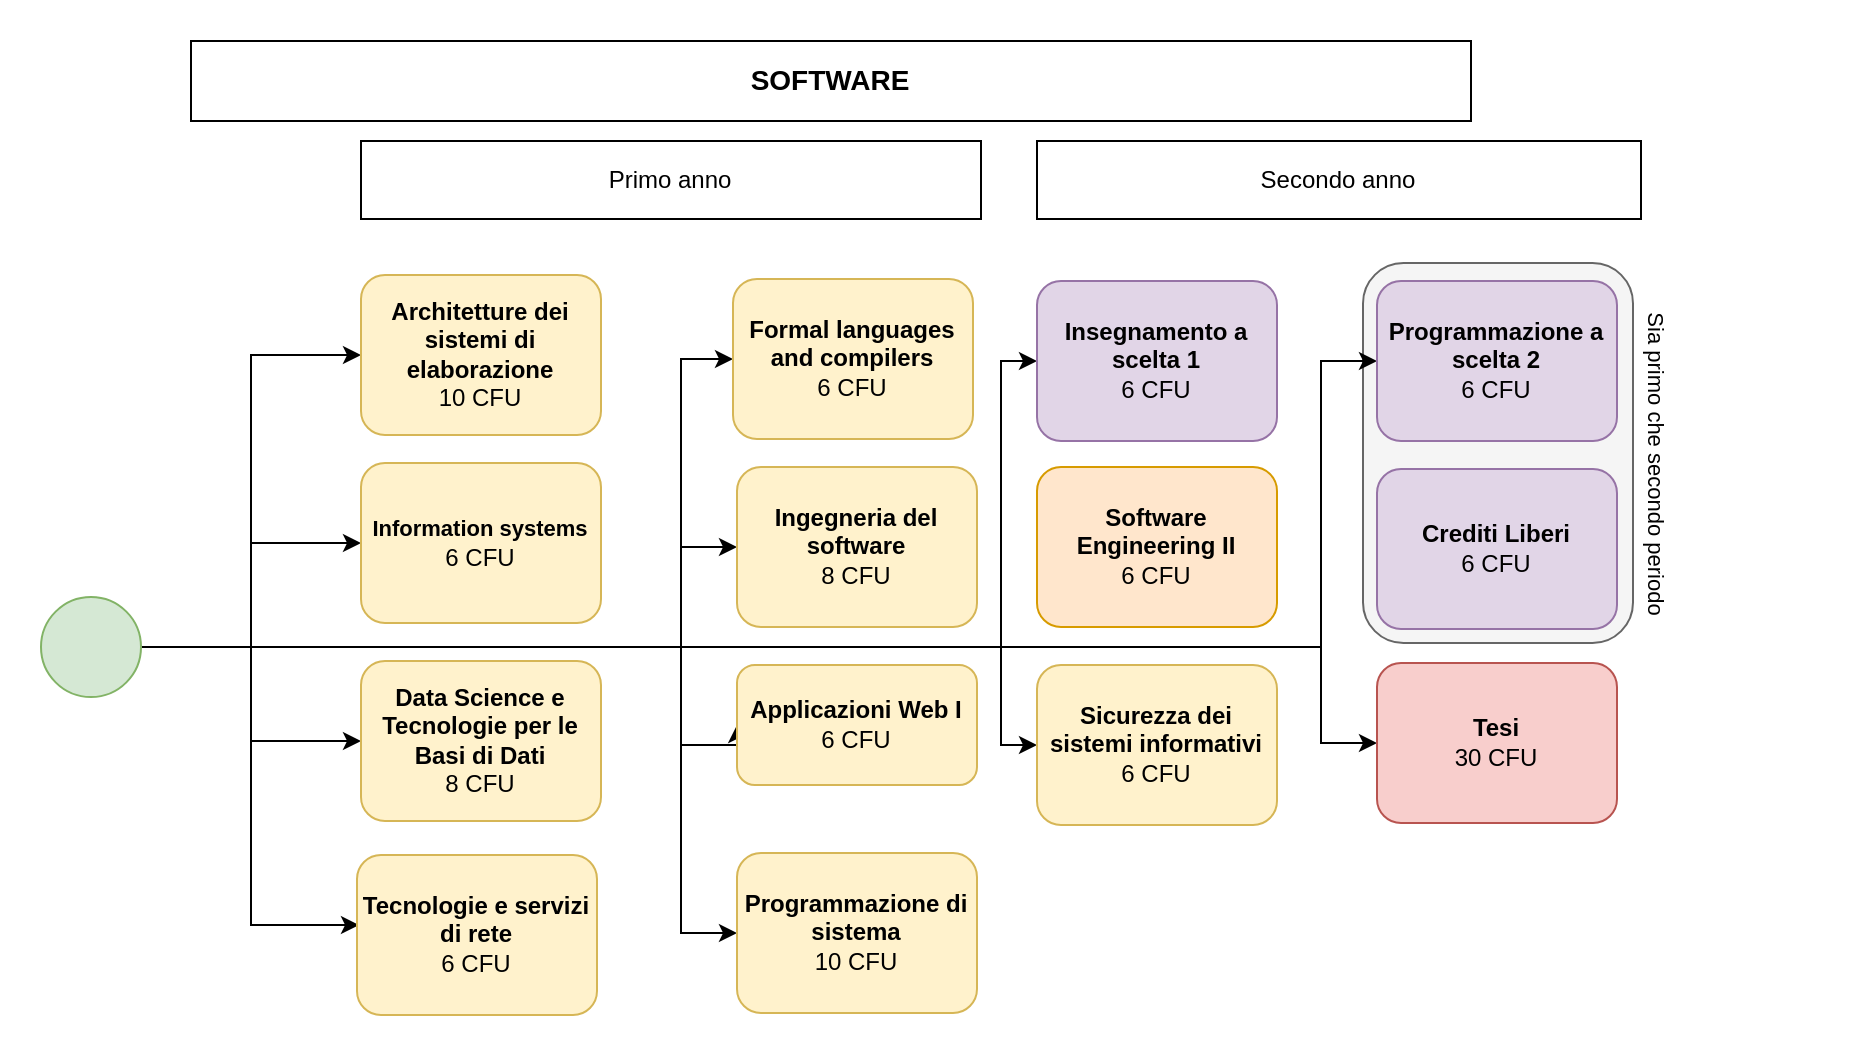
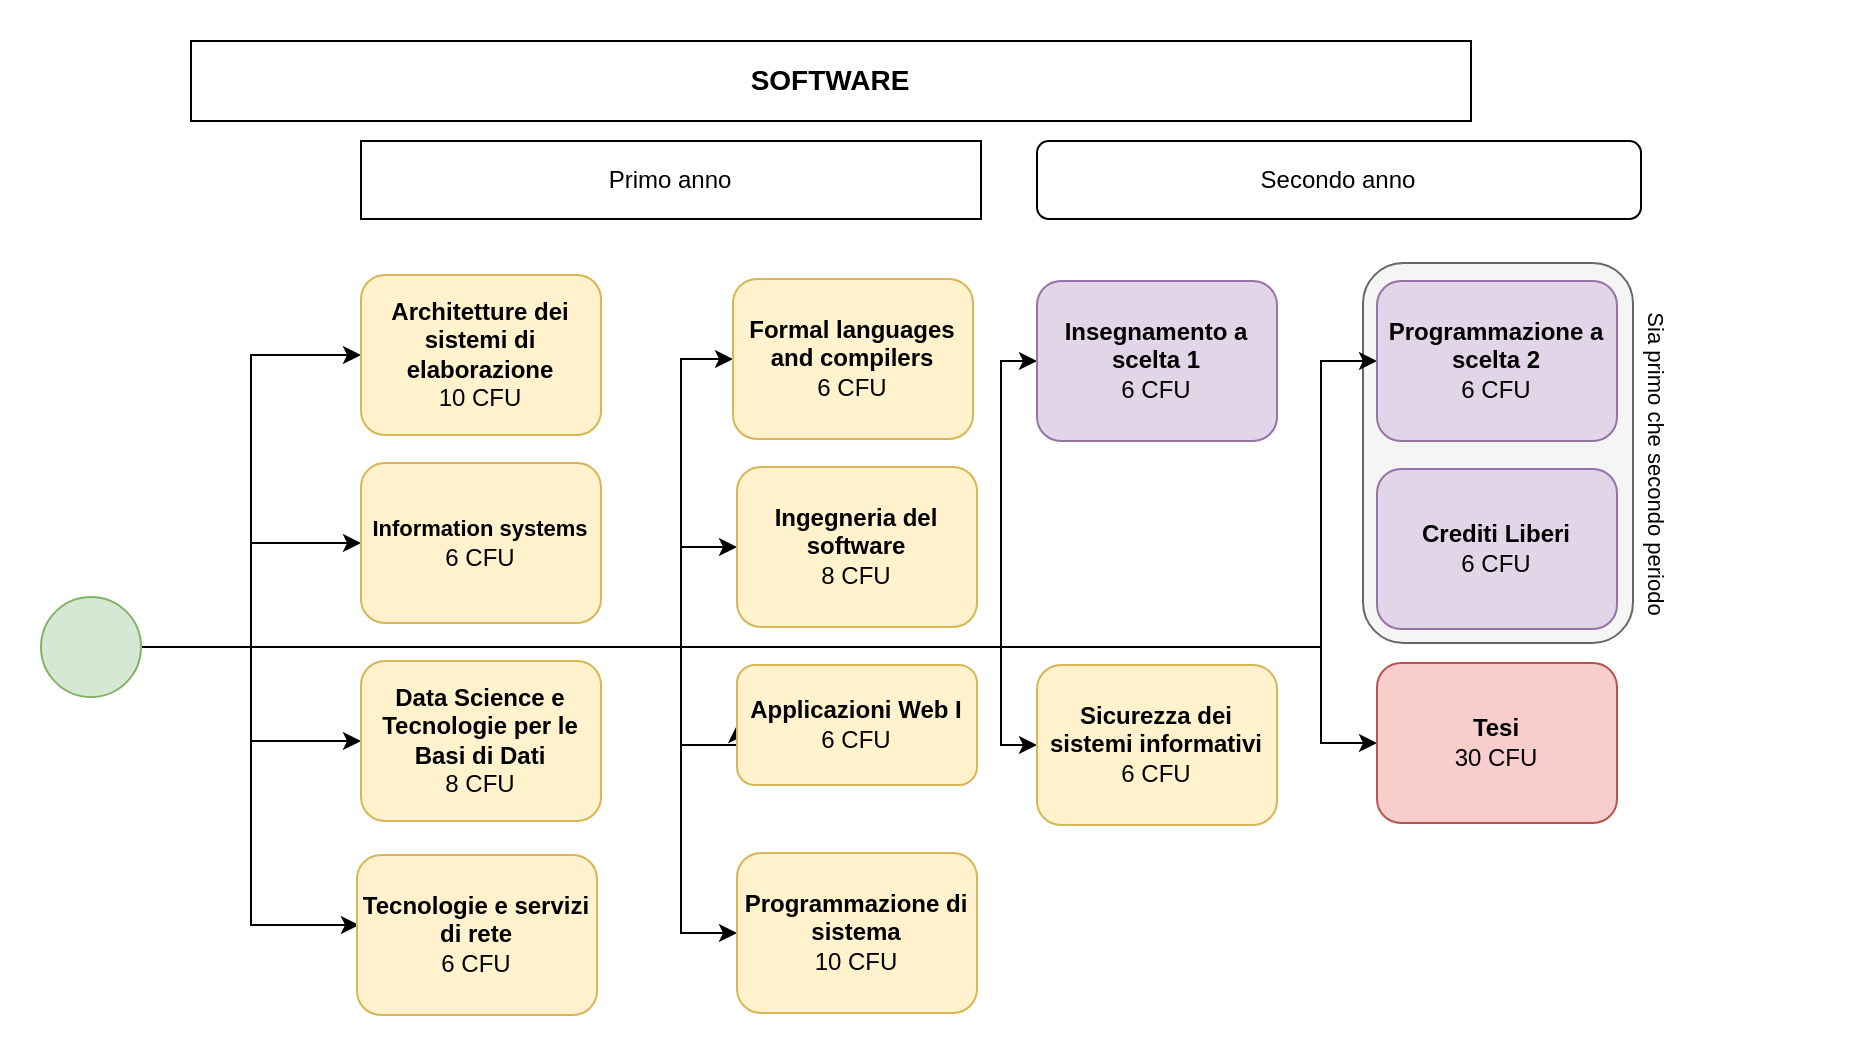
node "Secondo anno": shape rectangle -> rounded rectangle
node "Software Engineering II 6 CFU": removed
